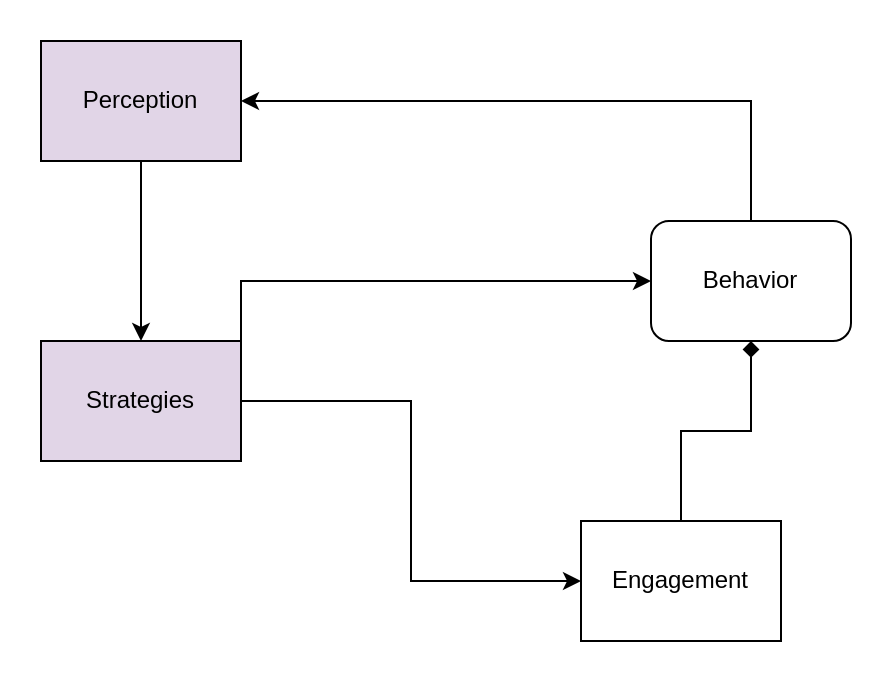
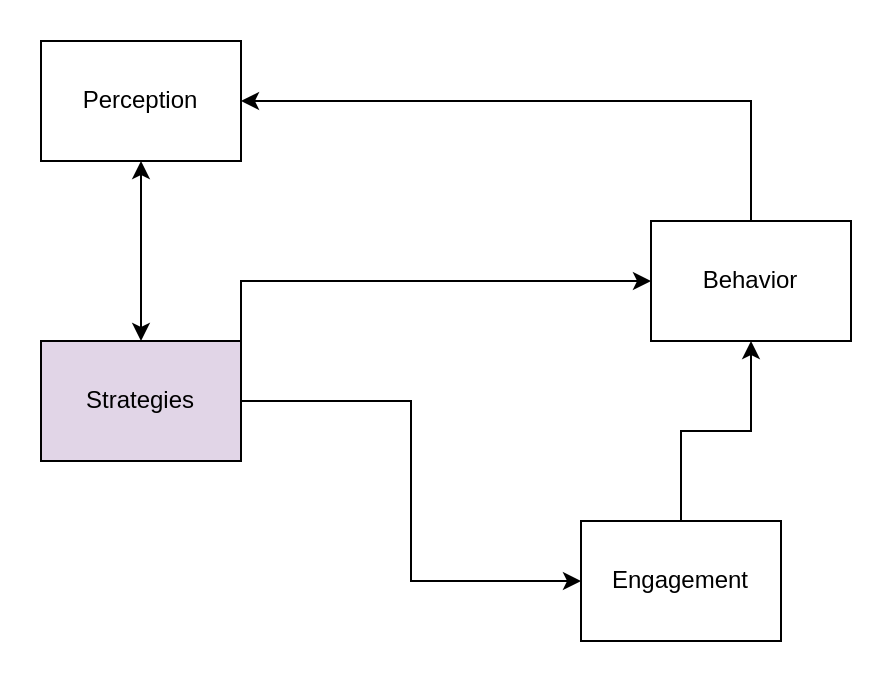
node "Perception": fillcolor #e1d5e7 -> #ffffff
edge "Perception" -> "Strategies": arrowhead none -> classic
node "Behavior": shape rounded rectangle -> rectangle
edge "Engagement" -> "Behavior": arrowhead diamond -> classic
